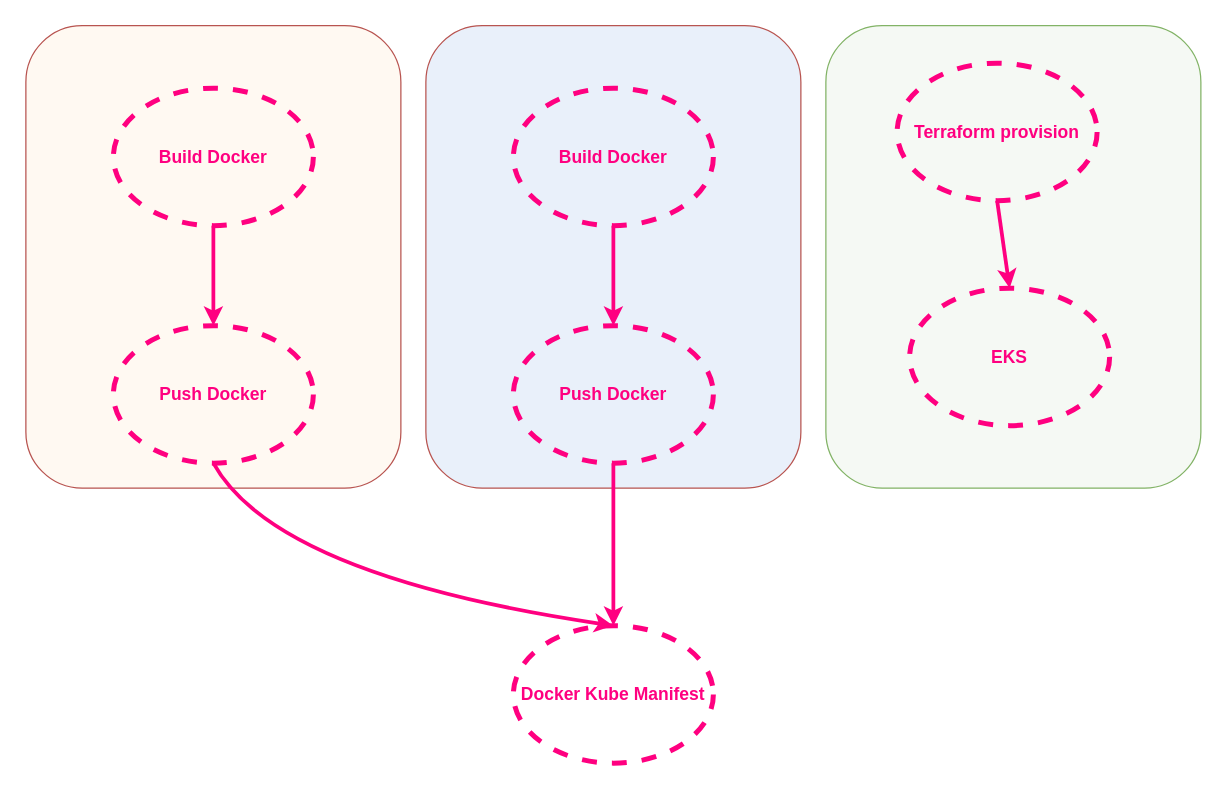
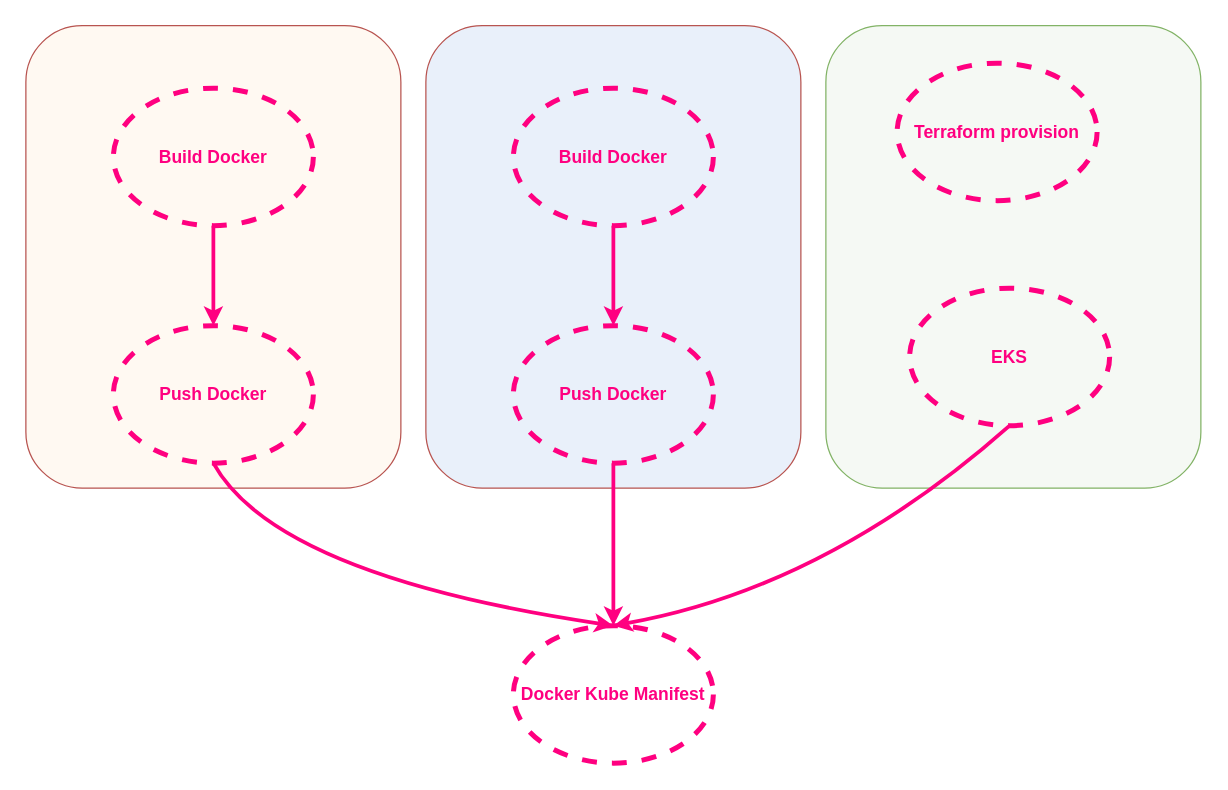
edge "Terraform provision" -> "EKS": removed
edge "EKS" -> "Docker Kube Manifest": added
